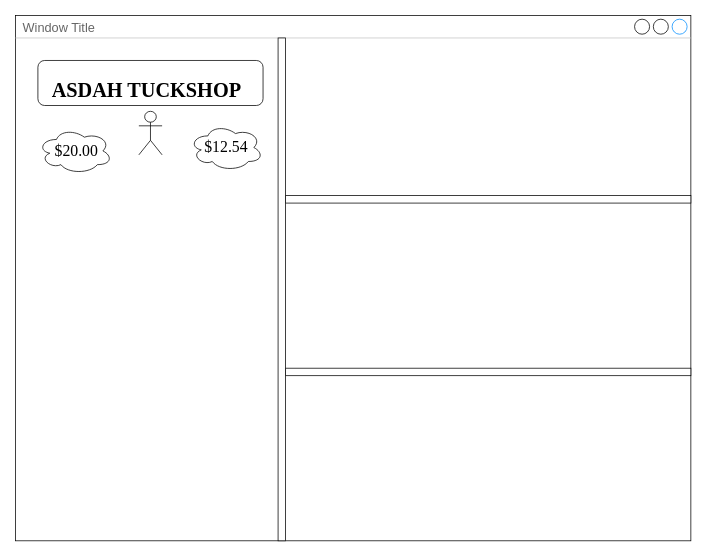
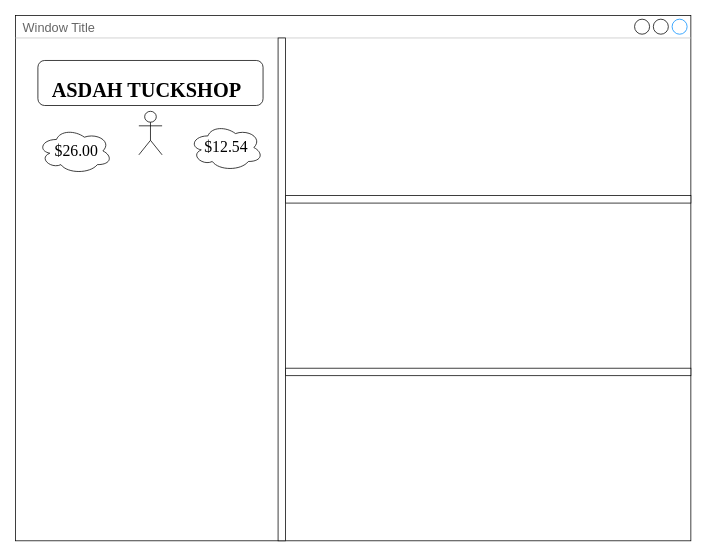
node "$20.00": label "$20.00" -> "$26.00"
